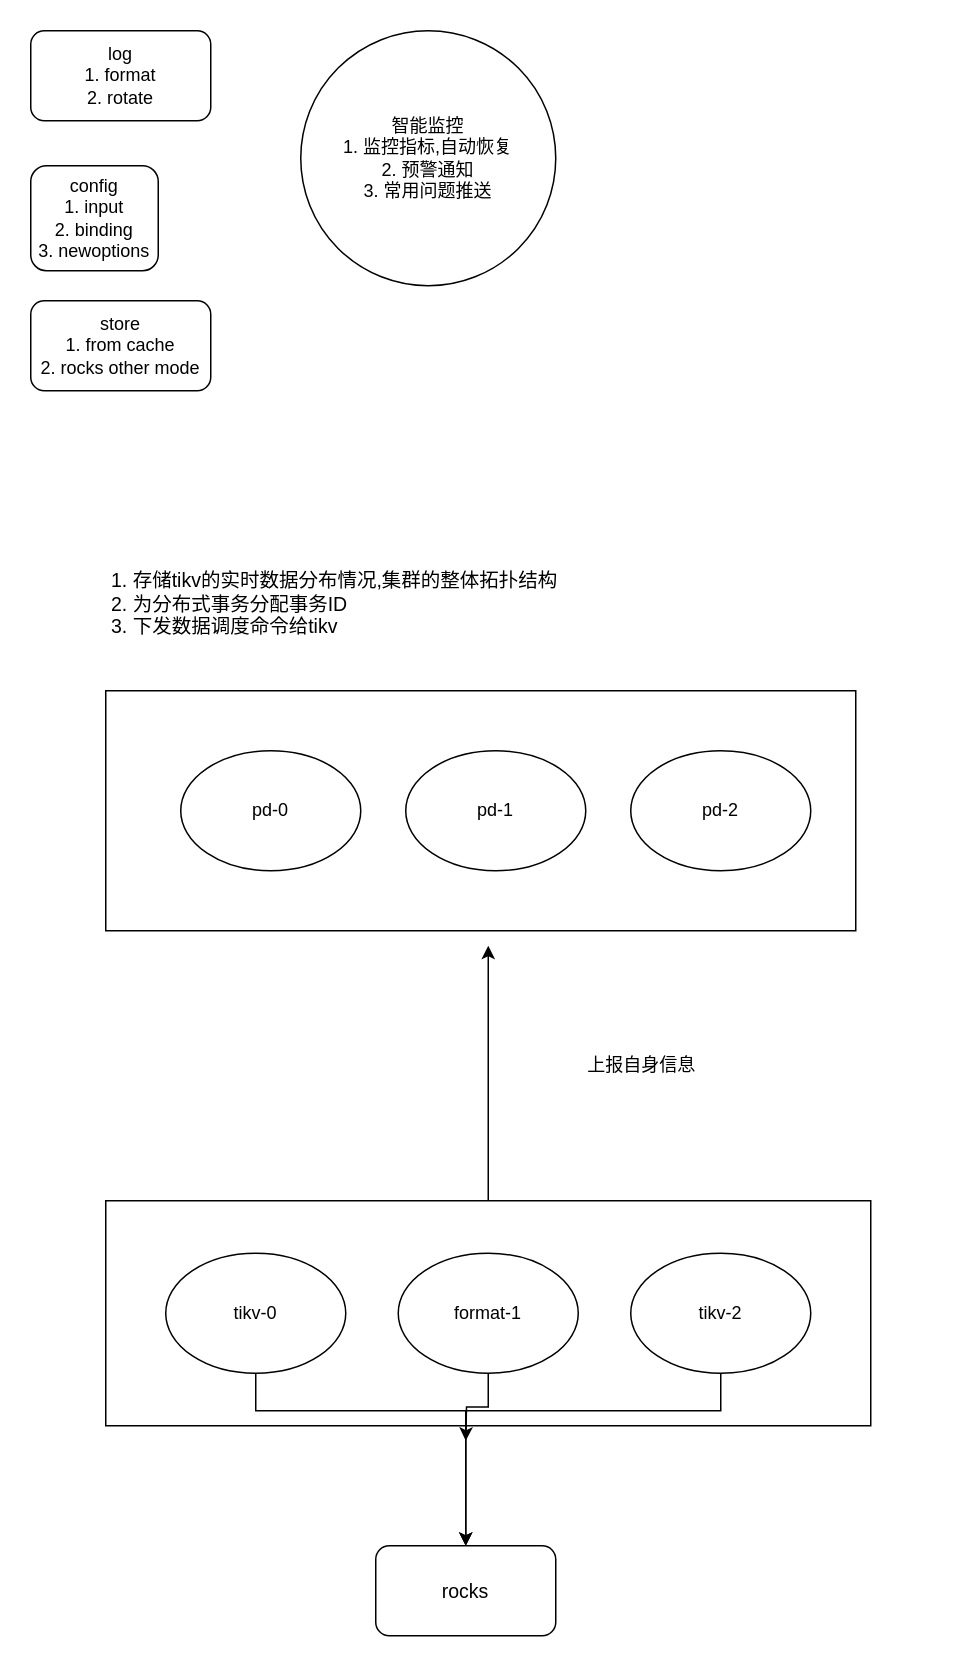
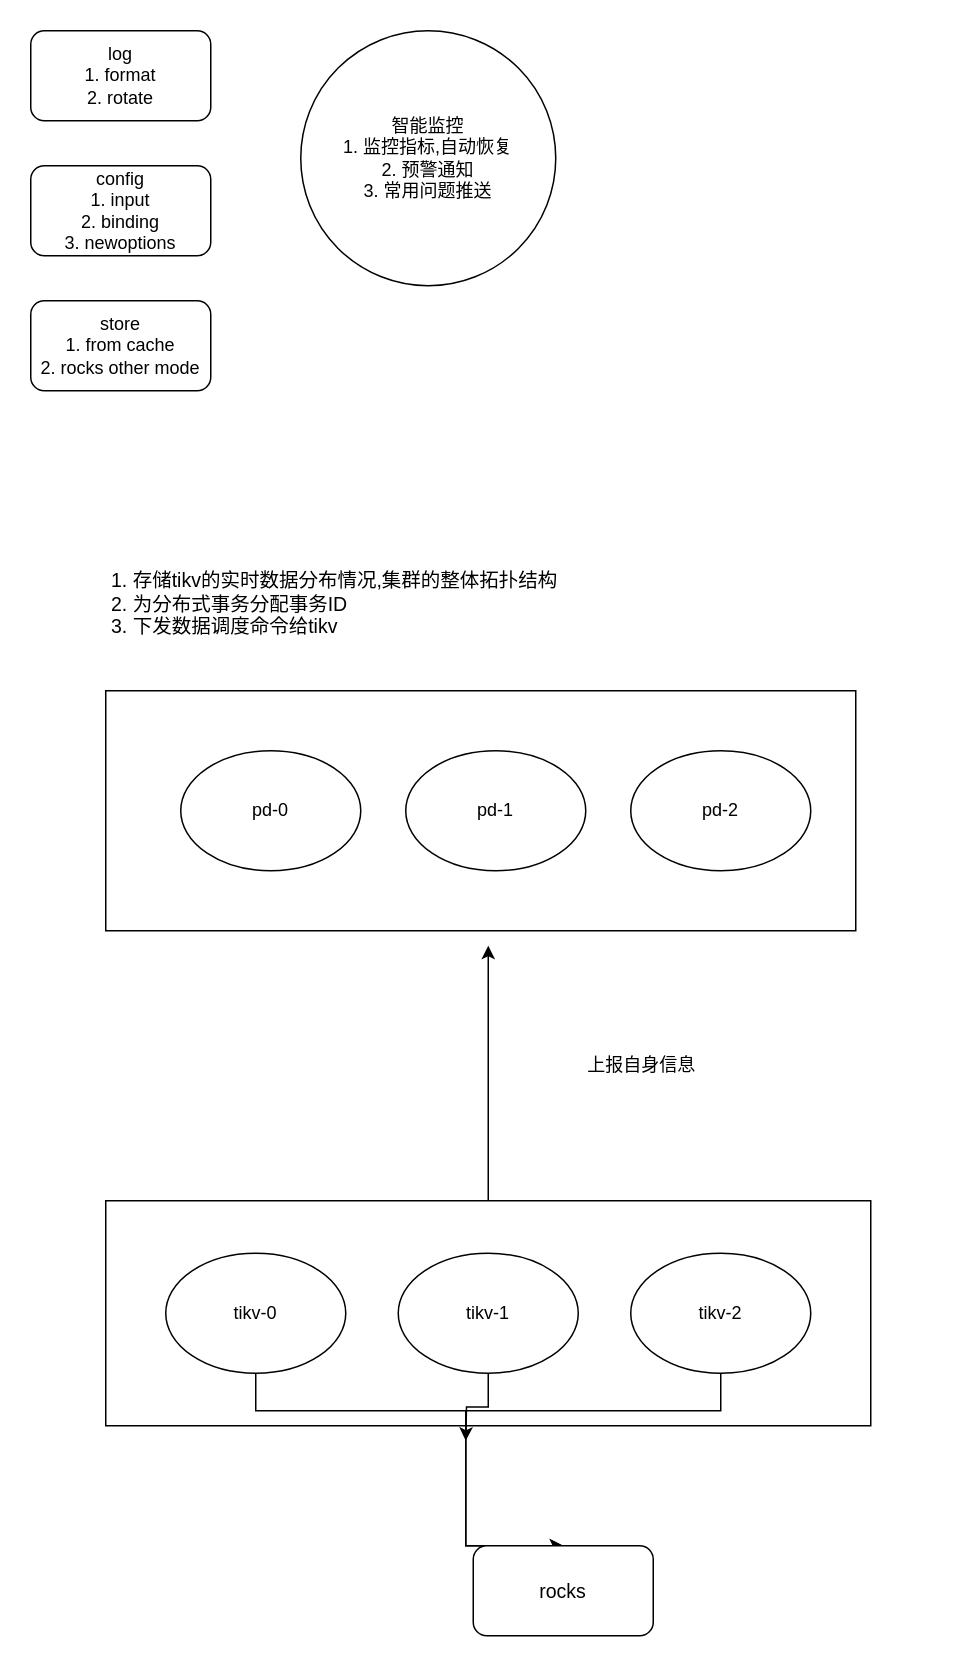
node "config 1. input 2. binding 3. newoptions": size 128x105 -> 180x90
node "format-1": label "format-1" -> "tikv-1"
node "rocks": moved (466, 1591) -> (563, 1591)
